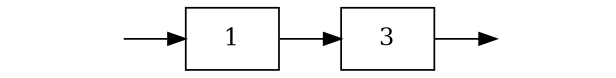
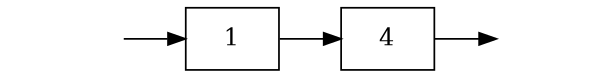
node "3": label "3" -> "4"
